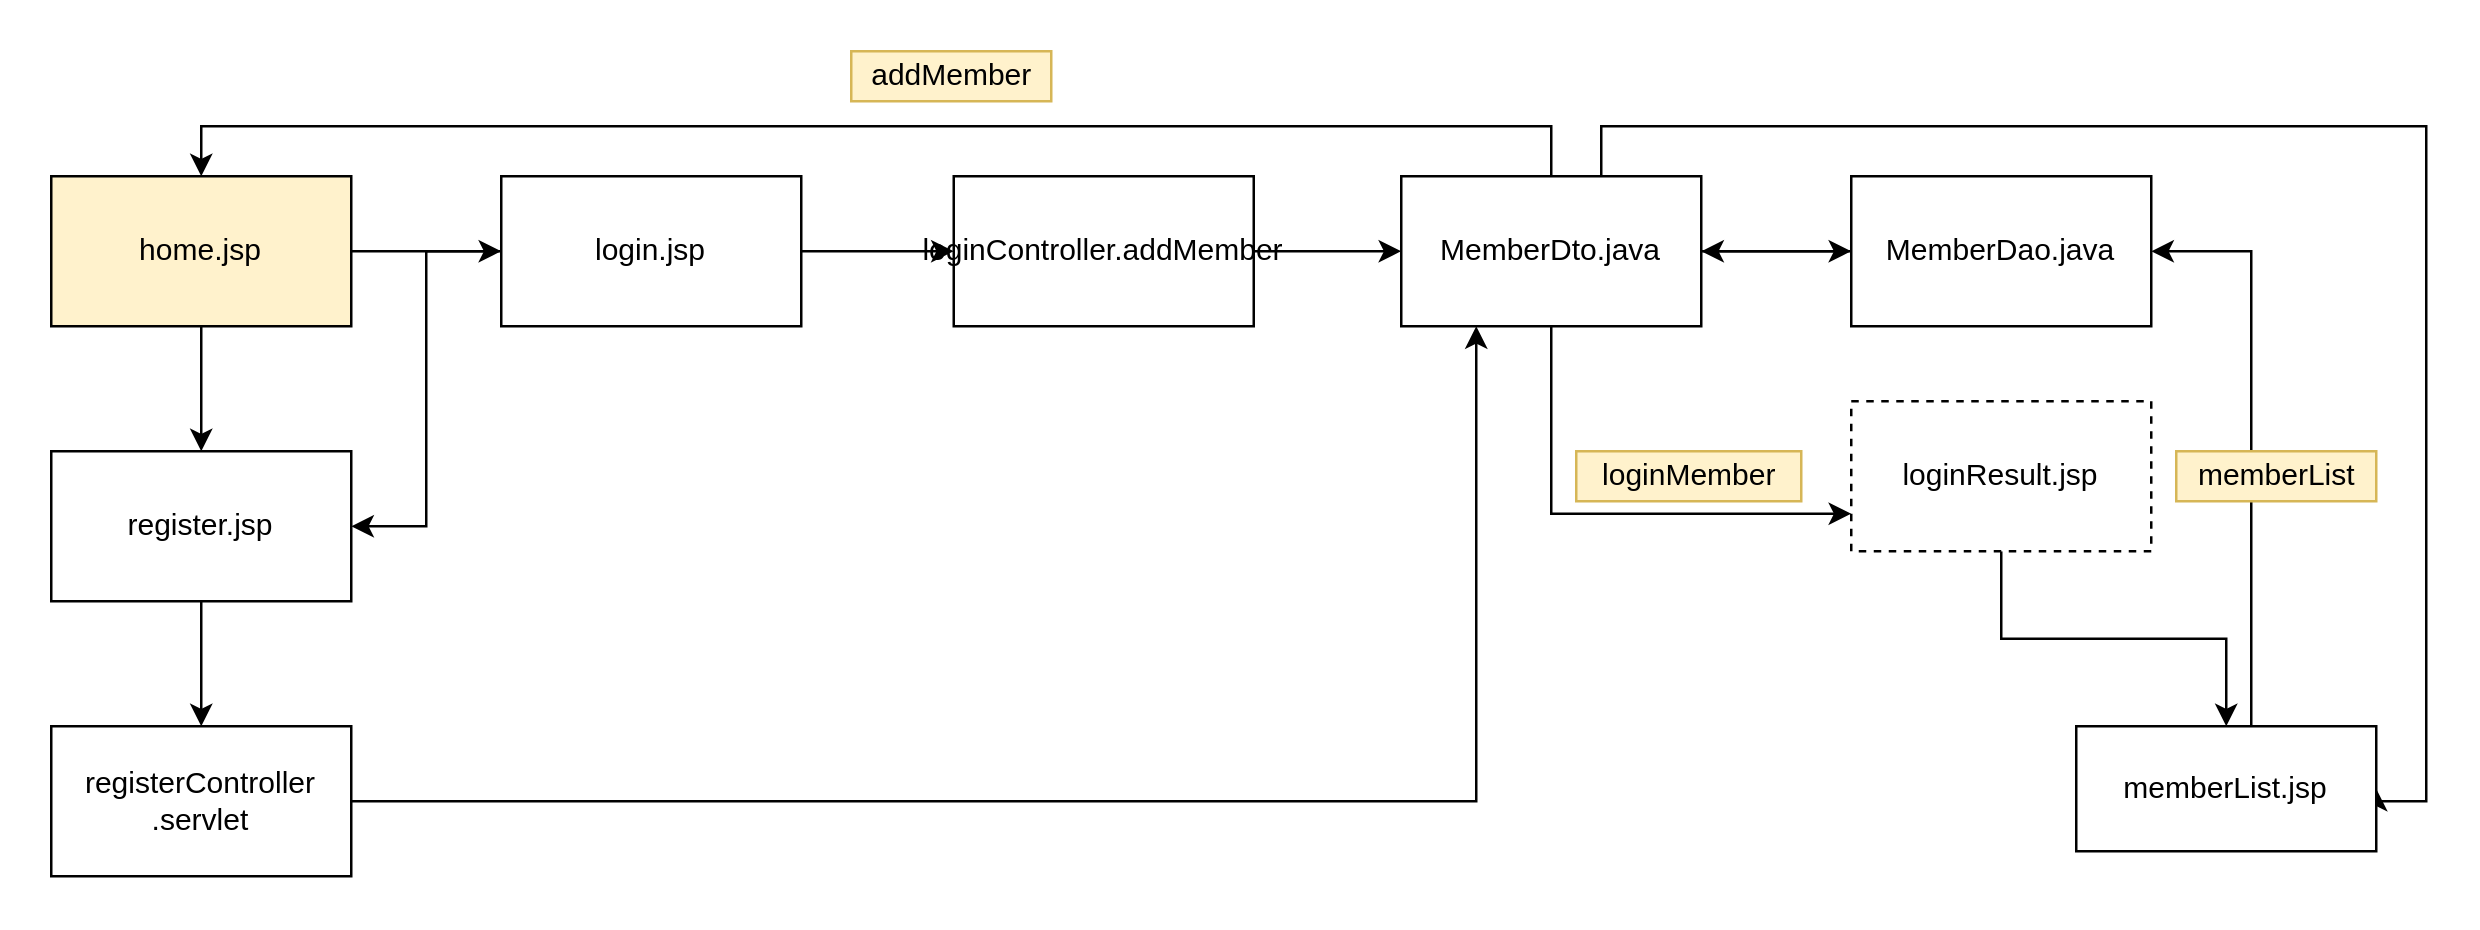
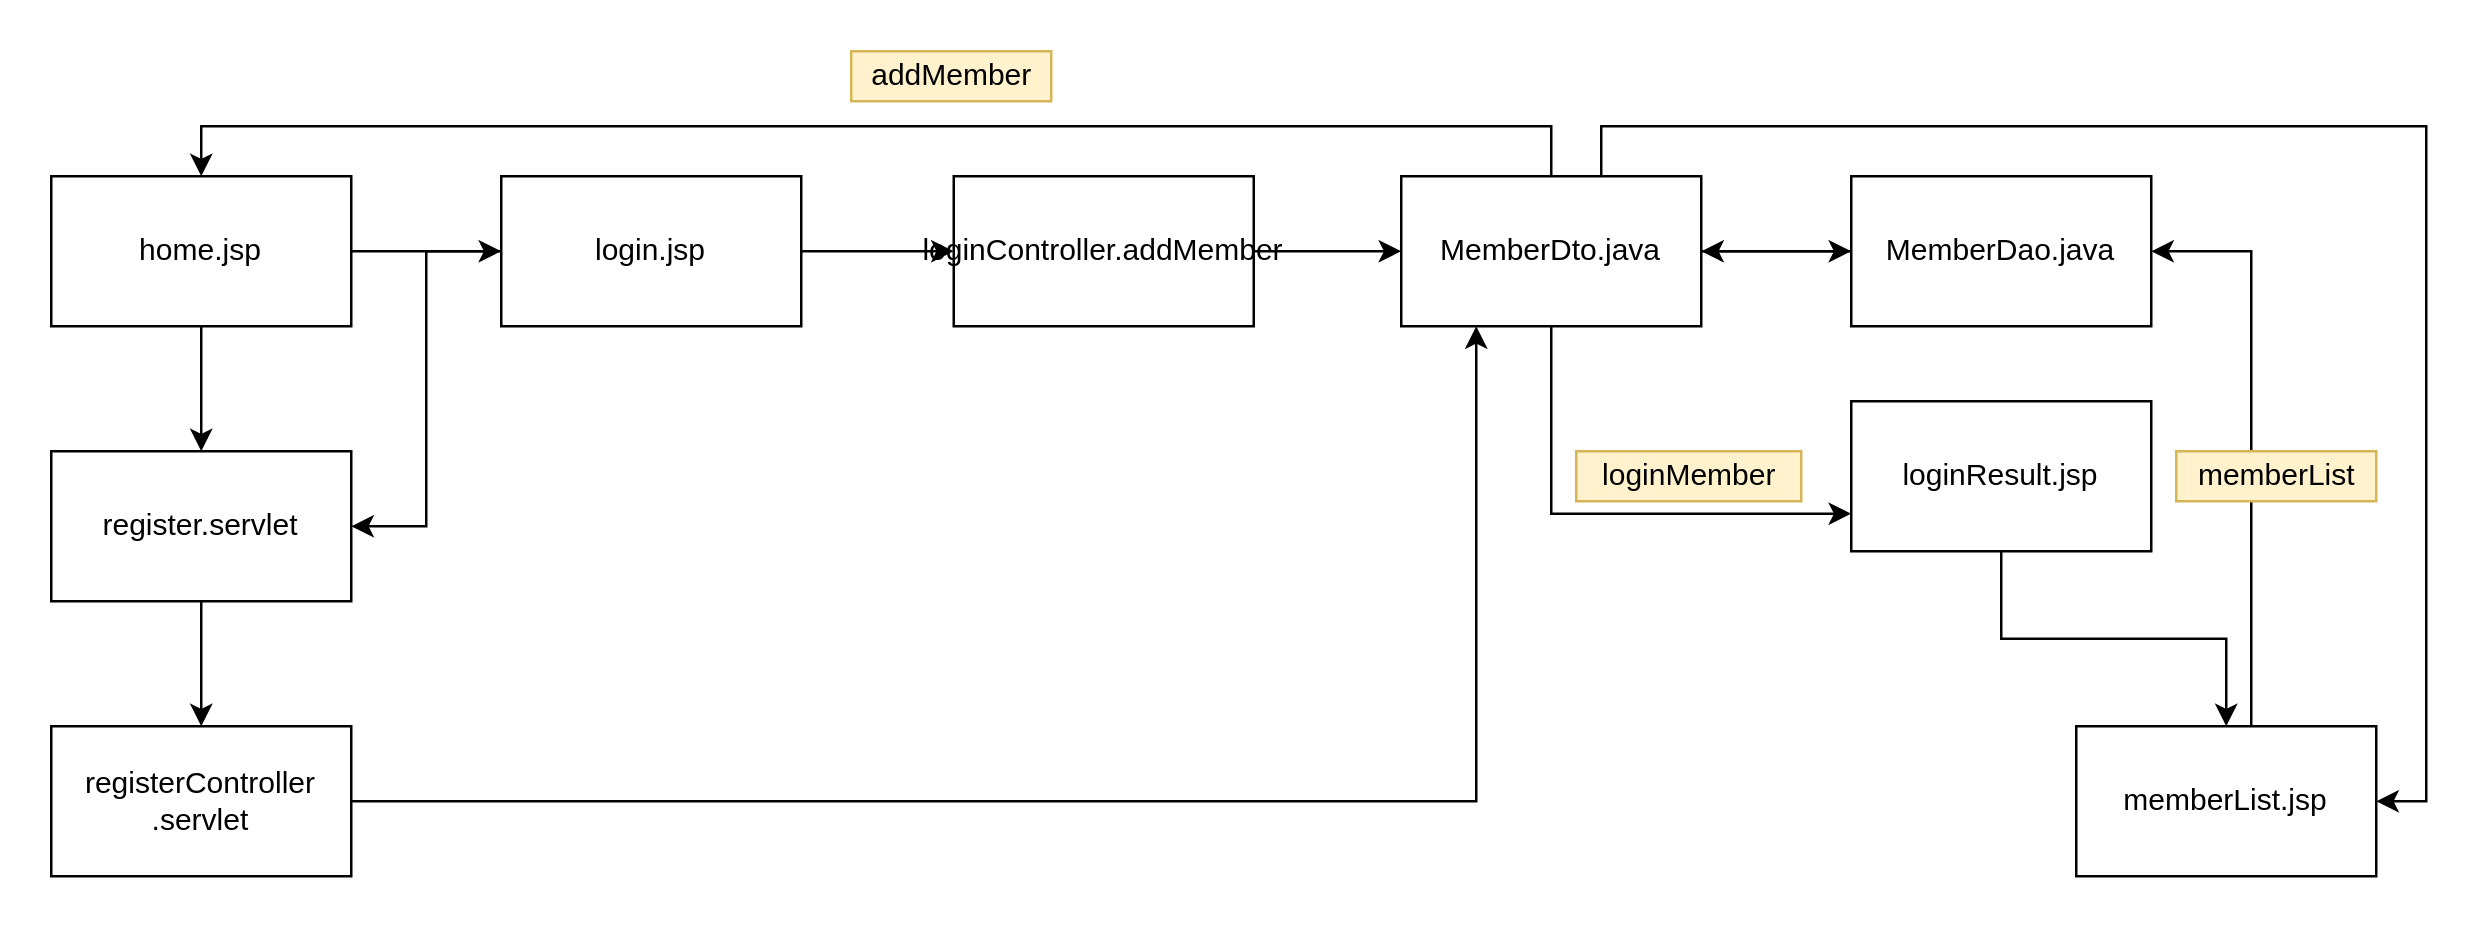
node "home.jsp": fillcolor #fff2cc -> #ffffff
node "loginResult.jsp": style dashed -> solid
node "register.jsp": label "register.jsp" -> "register.servlet"
node "memberList.jsp": size 300x125 -> 300x150
